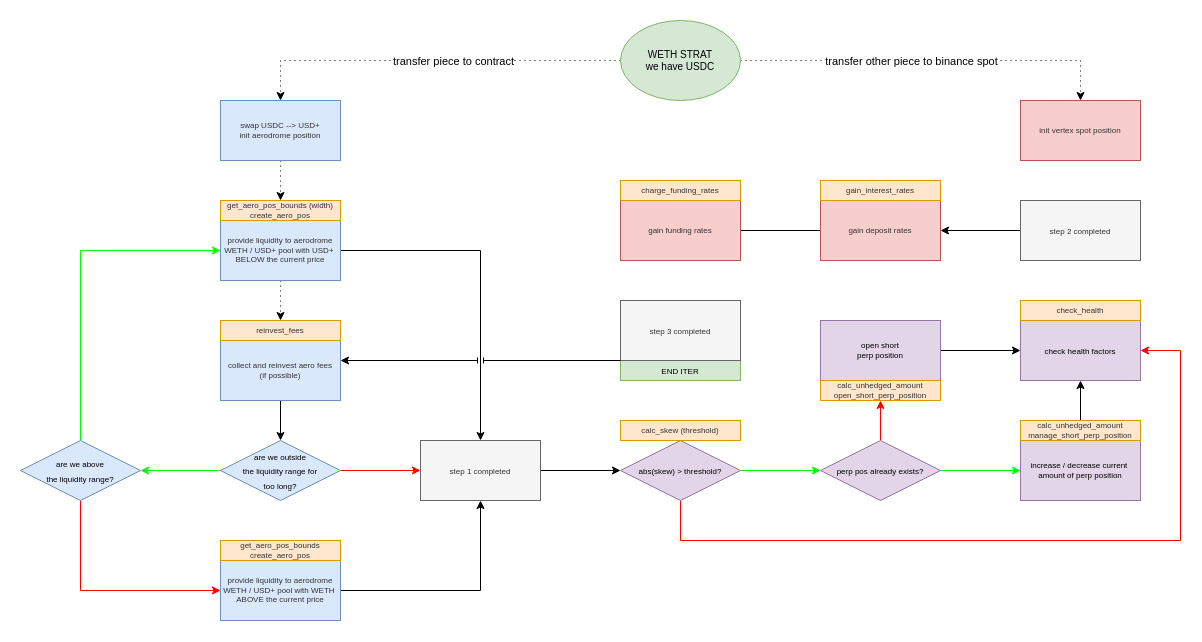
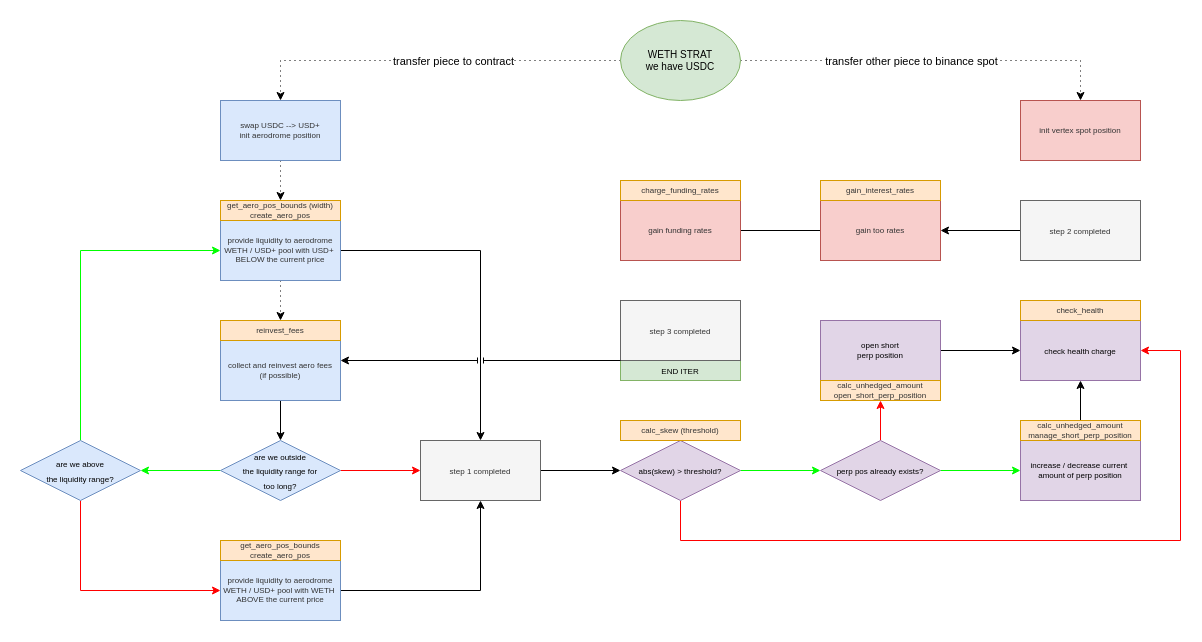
node "gain deposit rates": label "gain deposit rates" -> "gain too rates"
node "check health factors": label "check health factors" -> "check health charge"
